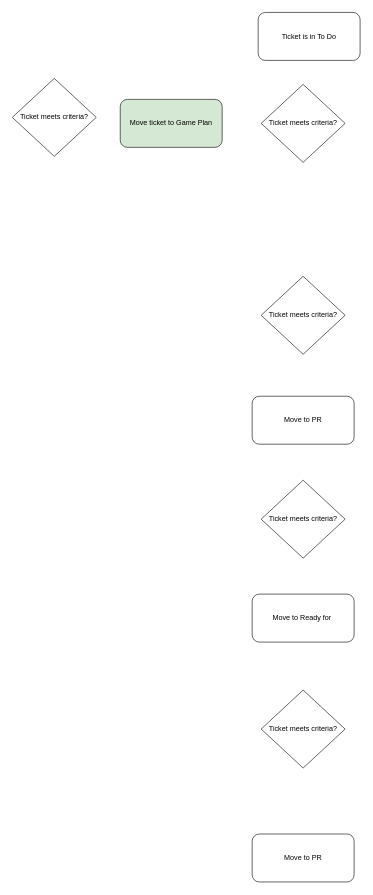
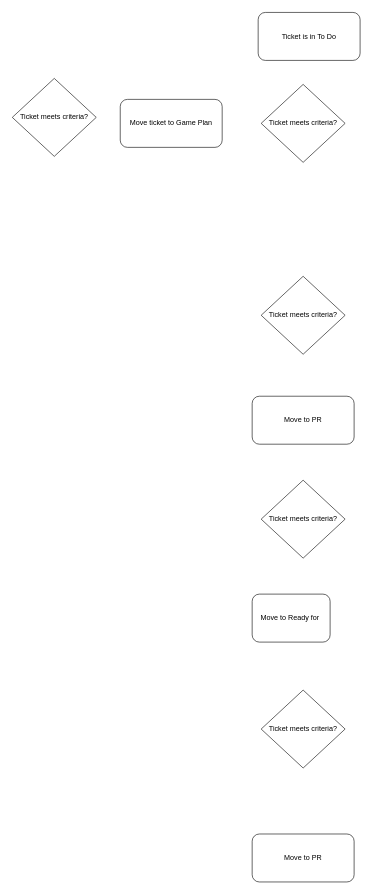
node "Move ticket to Game Plan": fillcolor #d5e8d4 -> #ffffff
node "Move to Ready for": size 102x48 -> 78x48
